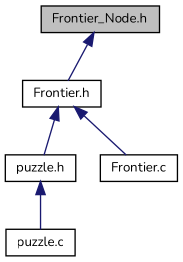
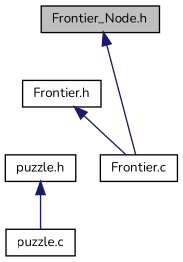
edge "Frontier.h" -> "Frontier_Node.h": now "Frontier.c" -> "Frontier_Node.h"
edge "puzzle.h" -> "Frontier.h": removed
